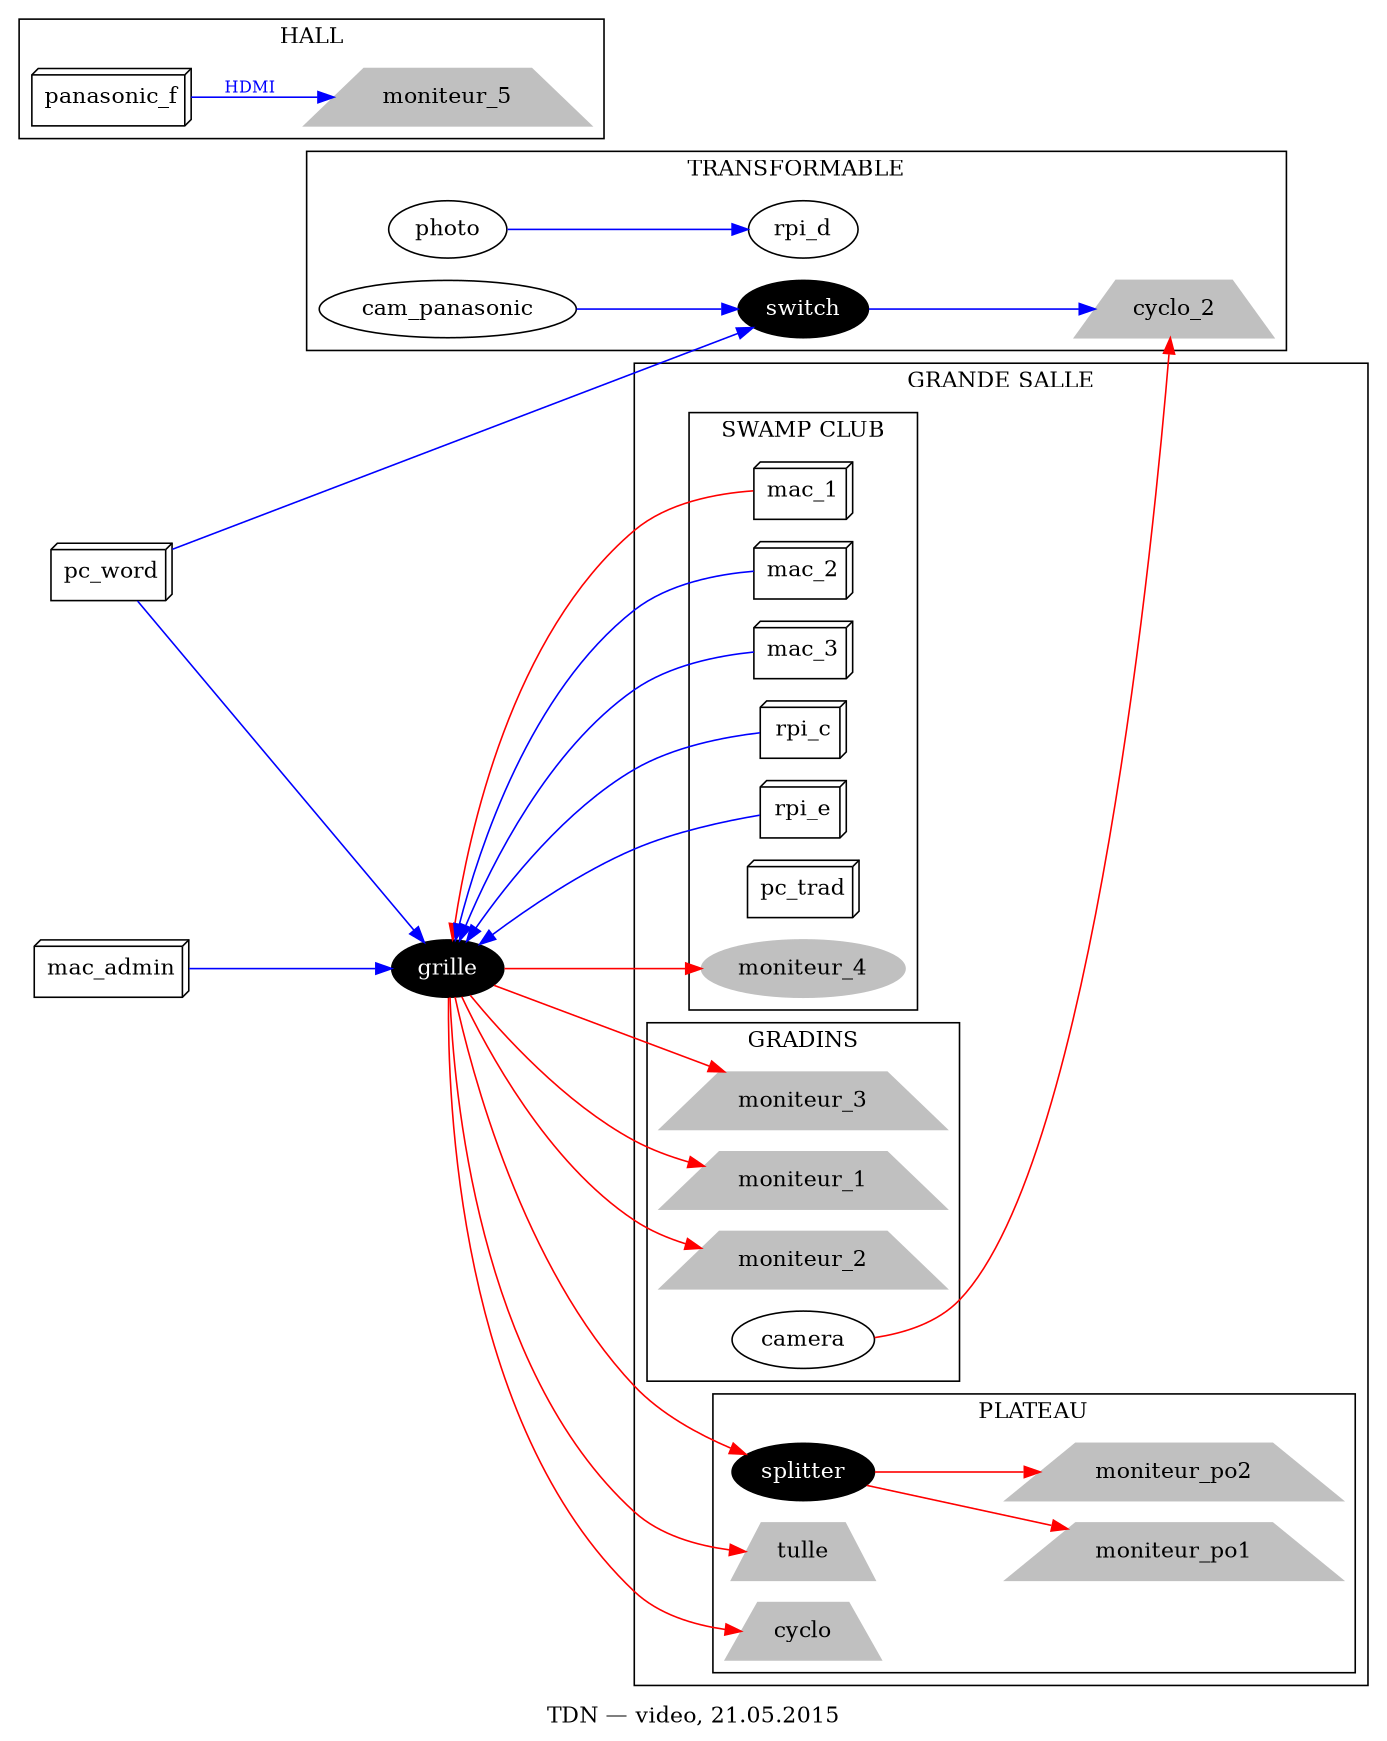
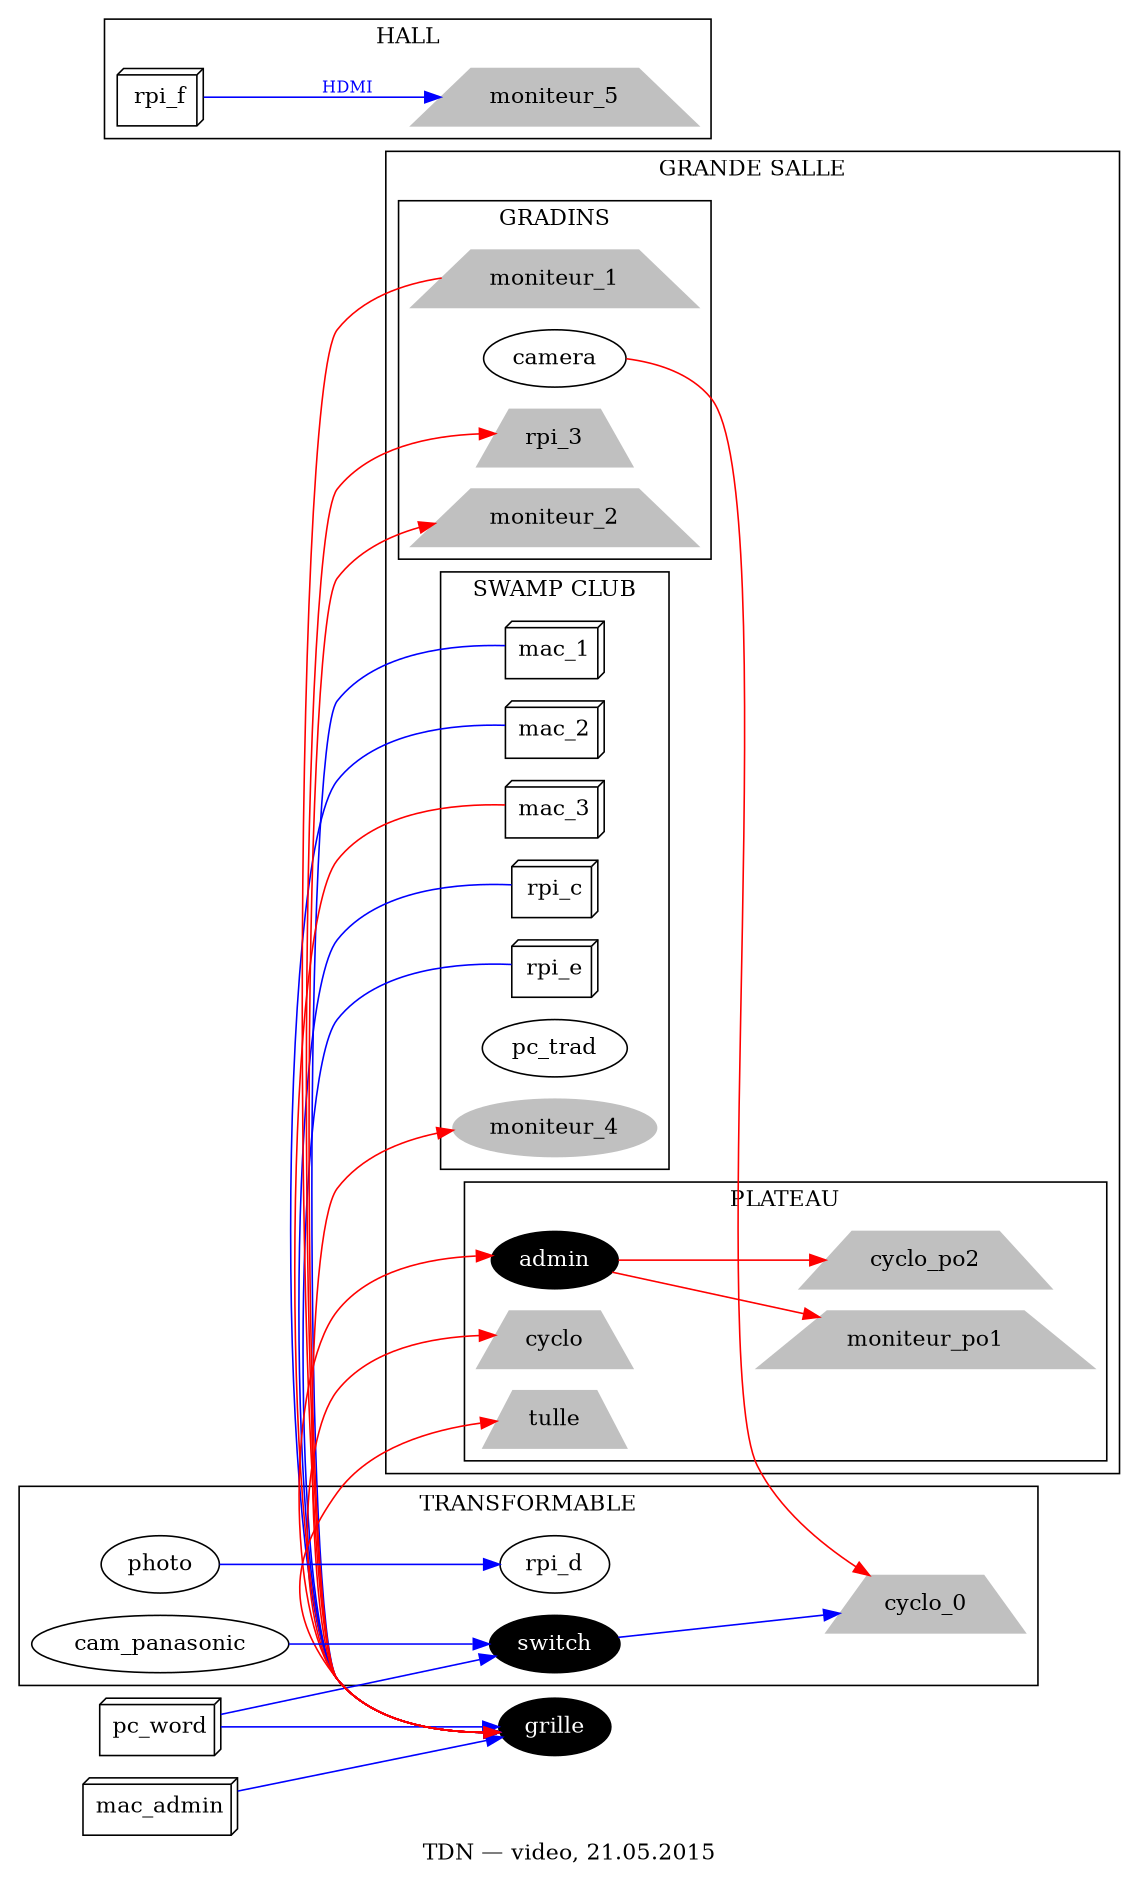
node "panasonic_f": label "panasonic_f" -> "rpi_f"
node "cyclo_2": label "cyclo_2" -> "cyclo_0"
edge "mac_1" -> "grille": color red -> blue
edge "mac_3" -> "grille": color blue -> red
node "pc_trad": shape box3d -> ellipse
edge "grille" -> "moniteur_1": reversed
node "moniteur_3": label "moniteur_3" -> "rpi_3"
node "splitter": label "splitter" -> "admin"
node "moniteur_po2": label "moniteur_po2" -> "cyclo_po2"
